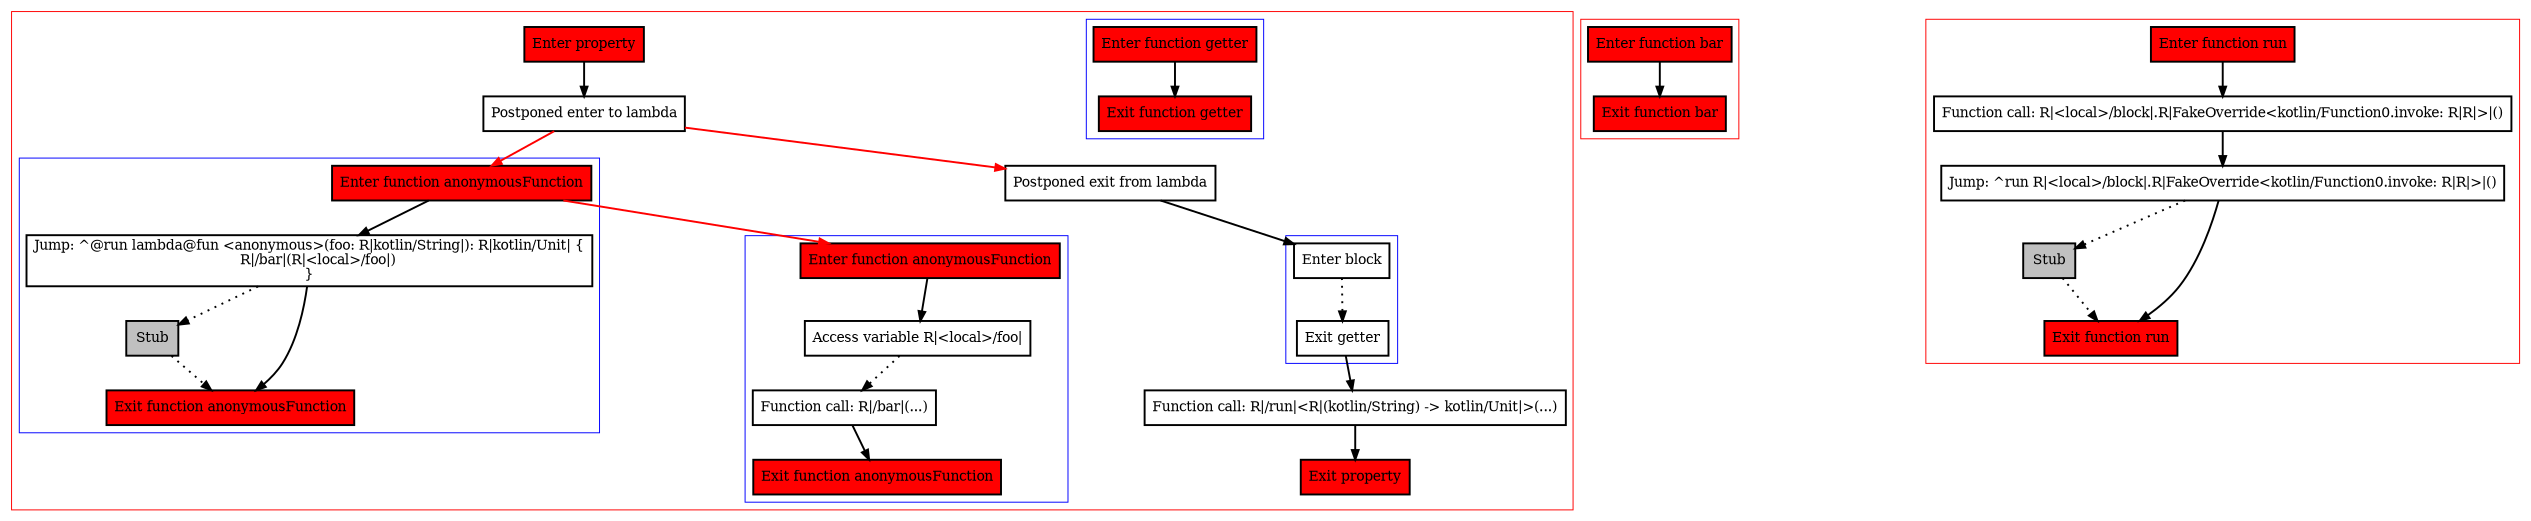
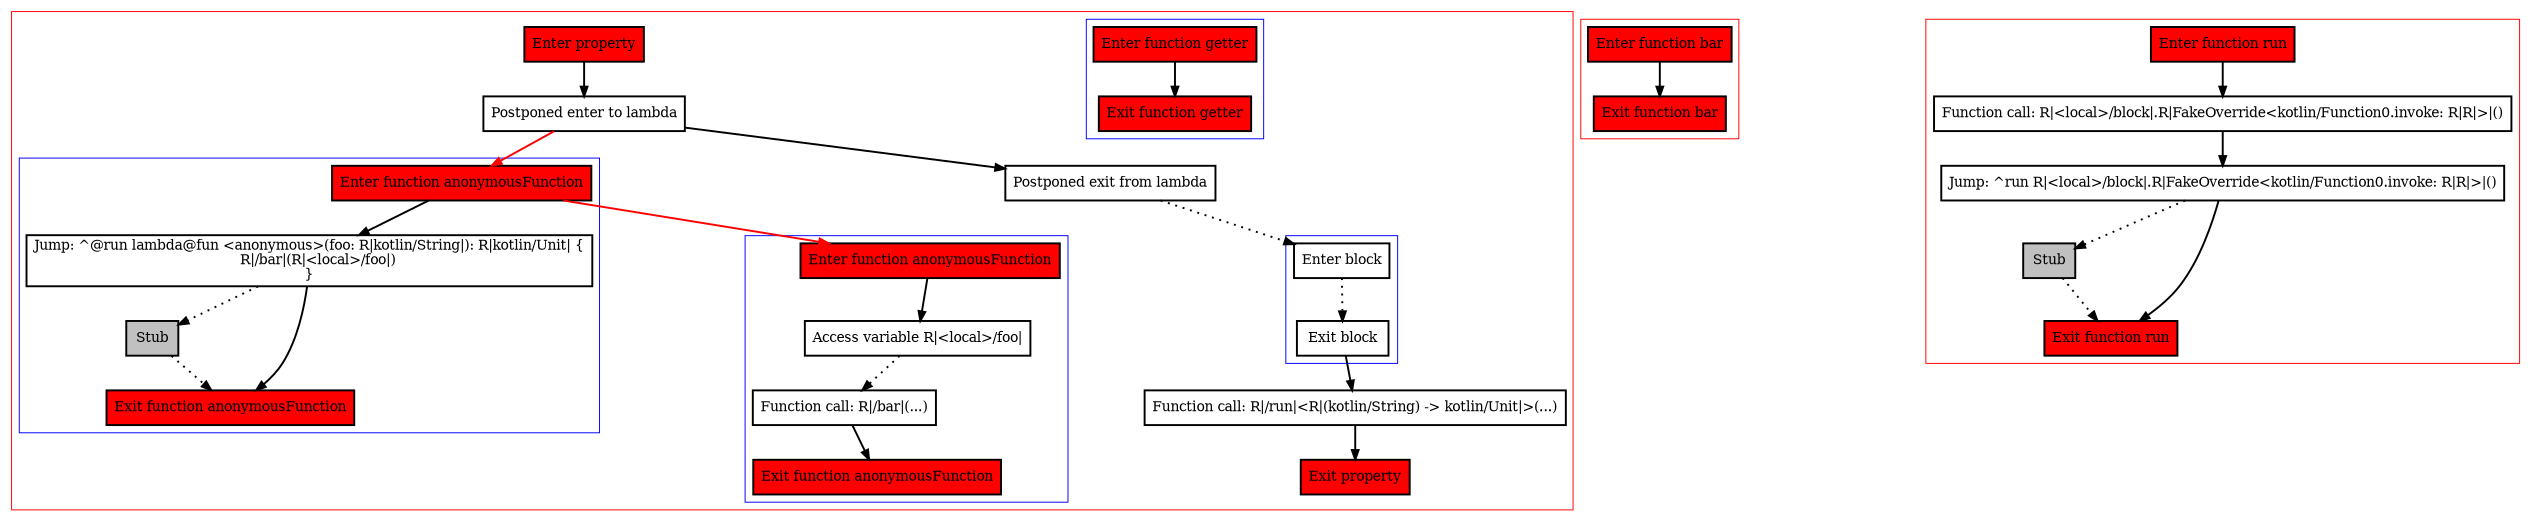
edge "Postponed enter to lambda" -> "Postponed exit from lambda": color red -> black
edge "Postponed exit from lambda" -> "Enter block": style solid -> dotted
node "Exit getter": label "Exit getter" -> "Exit block"
